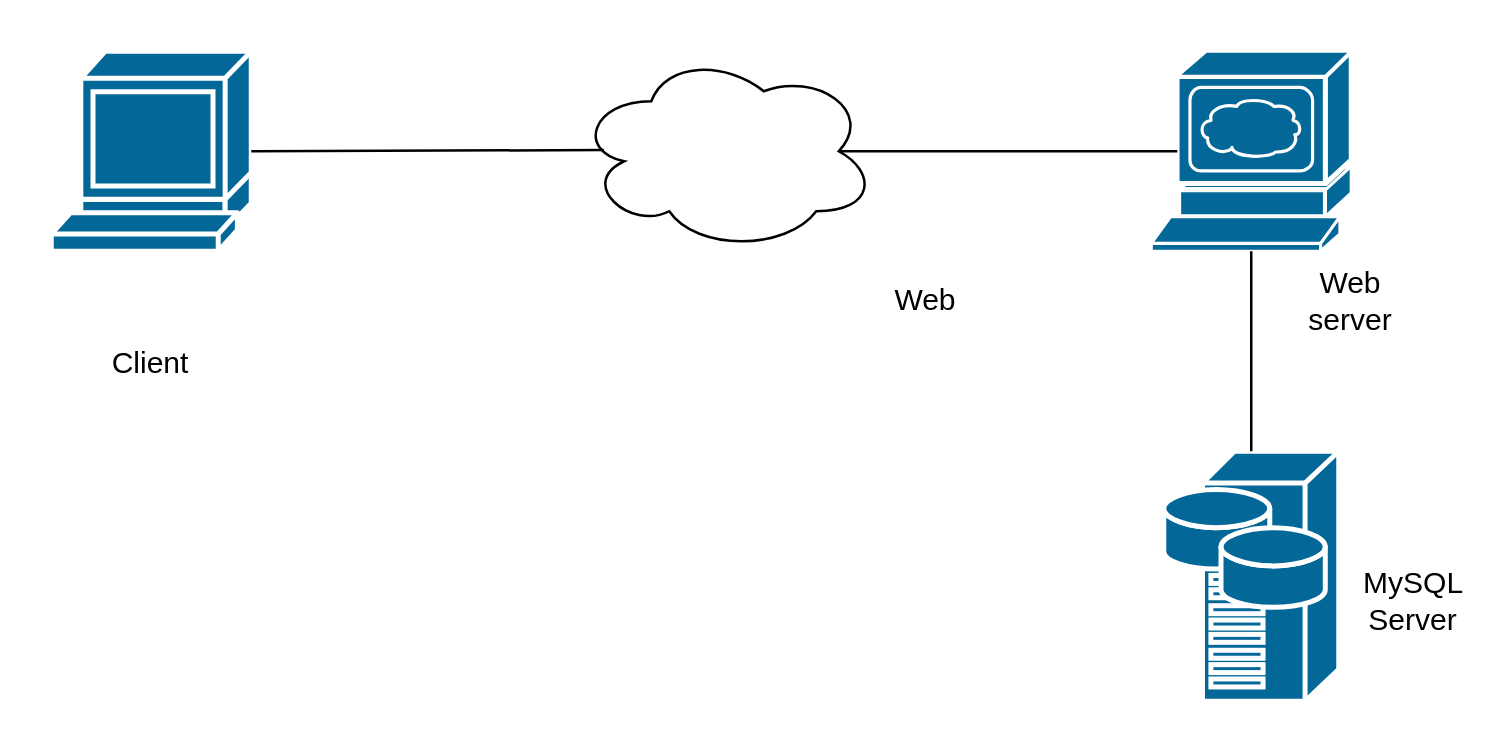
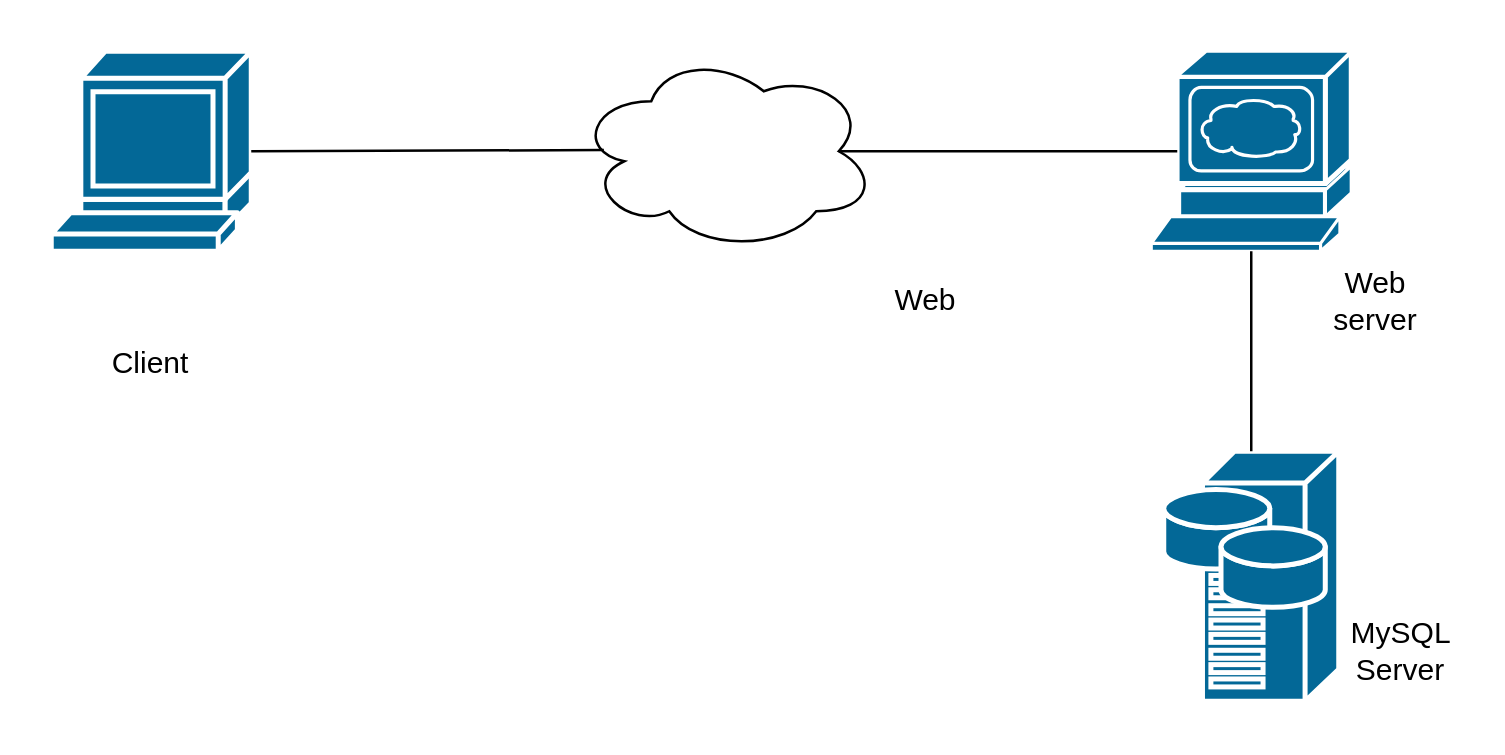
node "Web server": moved (1351, 301) -> (1376, 301)
node "MySQL Server": moved (1414, 601) -> (1401, 651)
